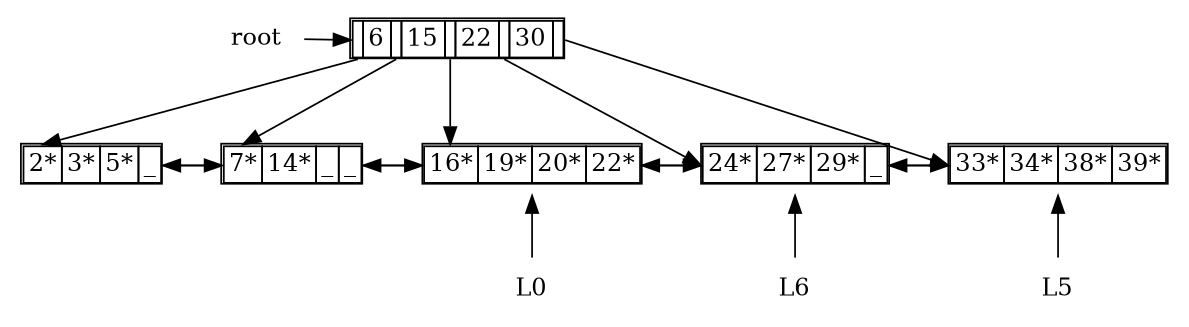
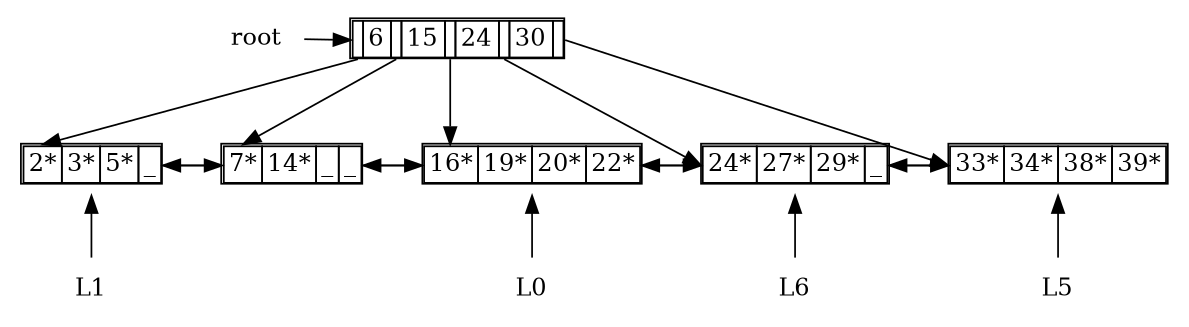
node "6": text "22" -> "24"
node "L1": added
